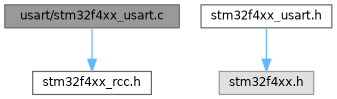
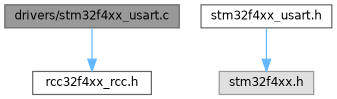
node "usart/stm32f4xx_usart.c": label "usart/stm32f4xx_usart.c" -> "drivers/stm32f4xx_usart.c"
node "stm32f4xx_rcc.h": label "stm32f4xx_rcc.h" -> "rcc32f4xx_rcc.h"
